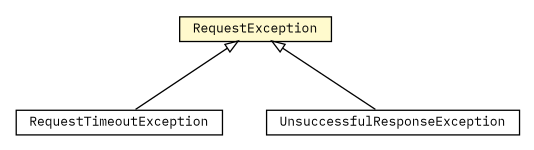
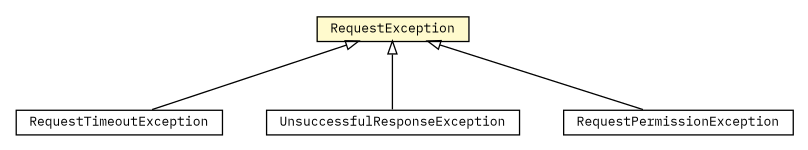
node "RequestPermissionException": added
